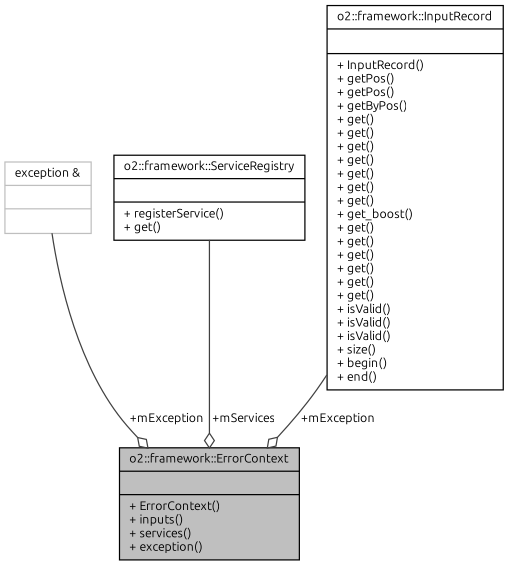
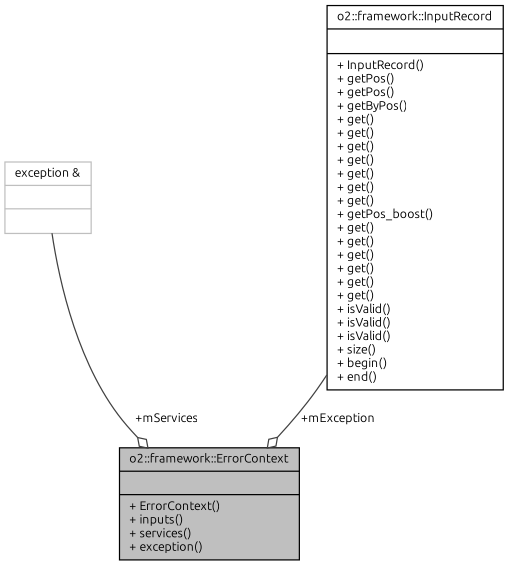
node "o2::framework::ServiceRegistry": removed
node "o2::framework::InputRecord": text "+ get_boost()" -> "+ getPos_boost()"
edge "exception &" -> "o2::framework::ErrorContext": label " +mException" -> " +mServices"
